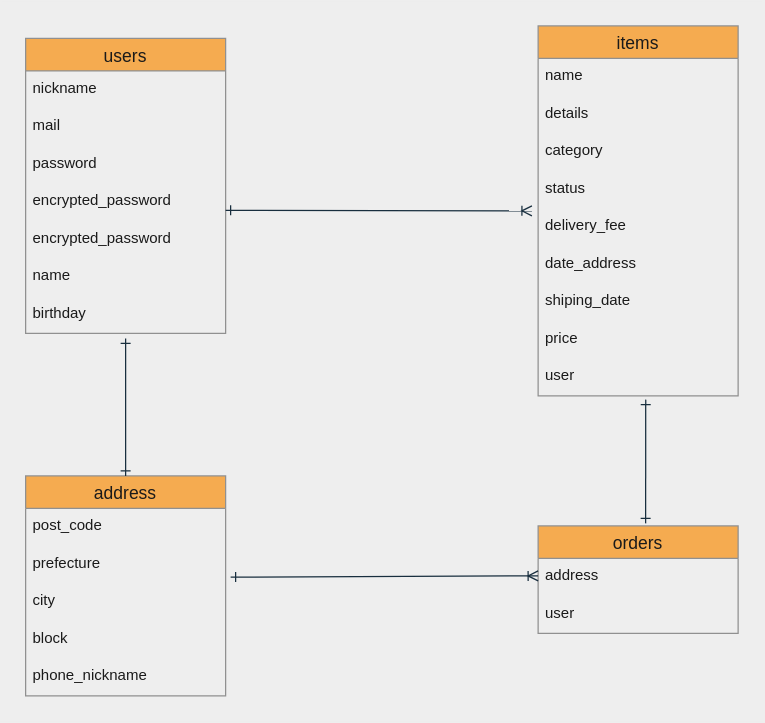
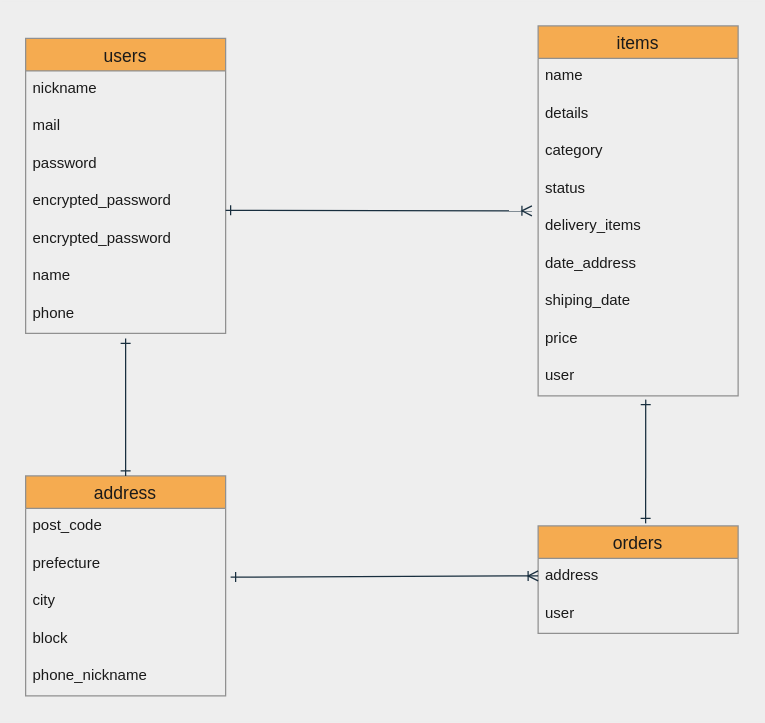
node "delivery_fee": label "delivery_fee" -> "delivery_items"
node "birthday": label "birthday" -> "phone"
